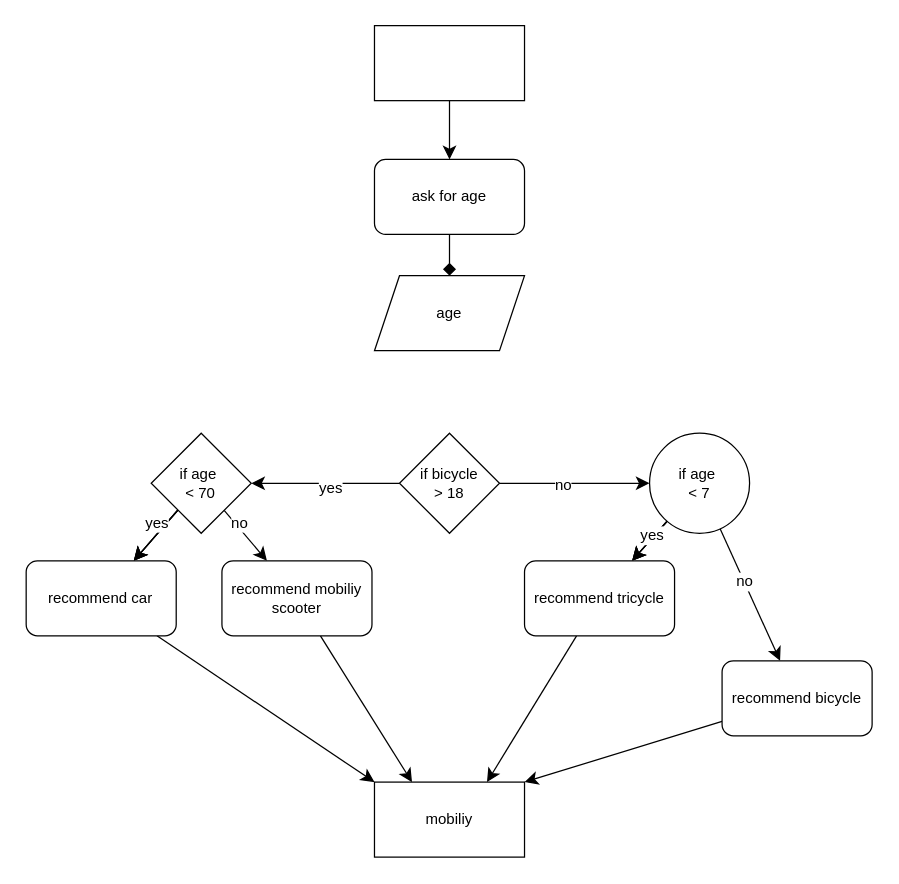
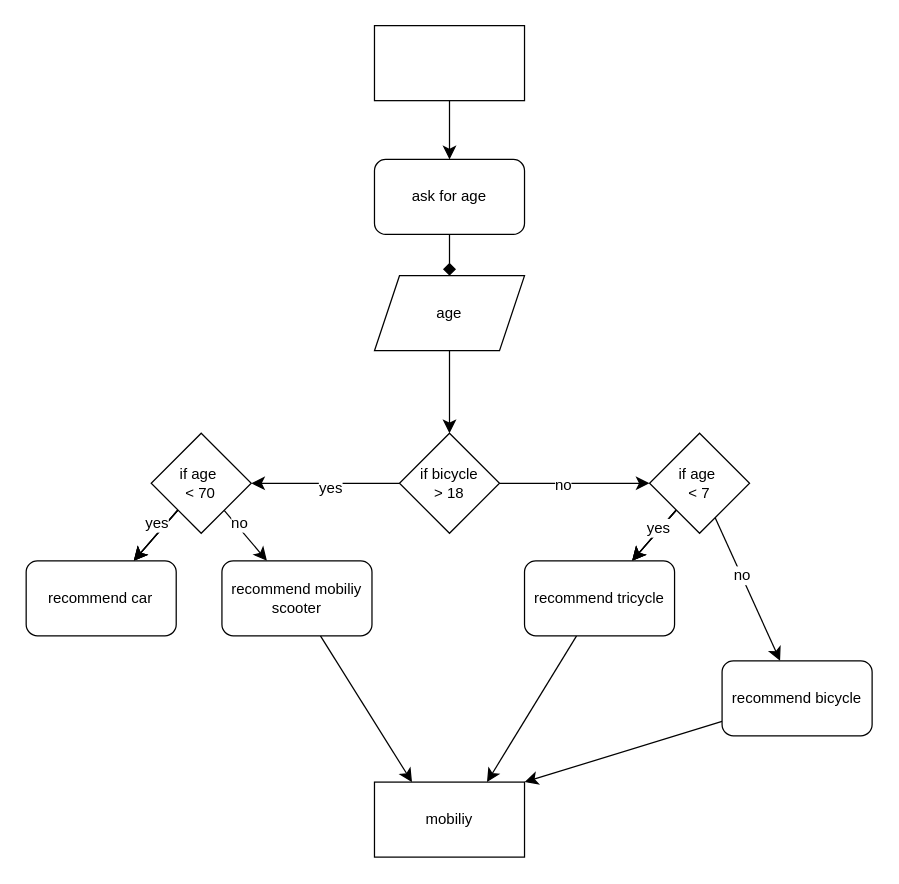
edge "age" -> "if bicycle > 18": added
node "if age < 7": shape ellipse -> diamond
edge "recommend car" -> "mobiliy": removed
